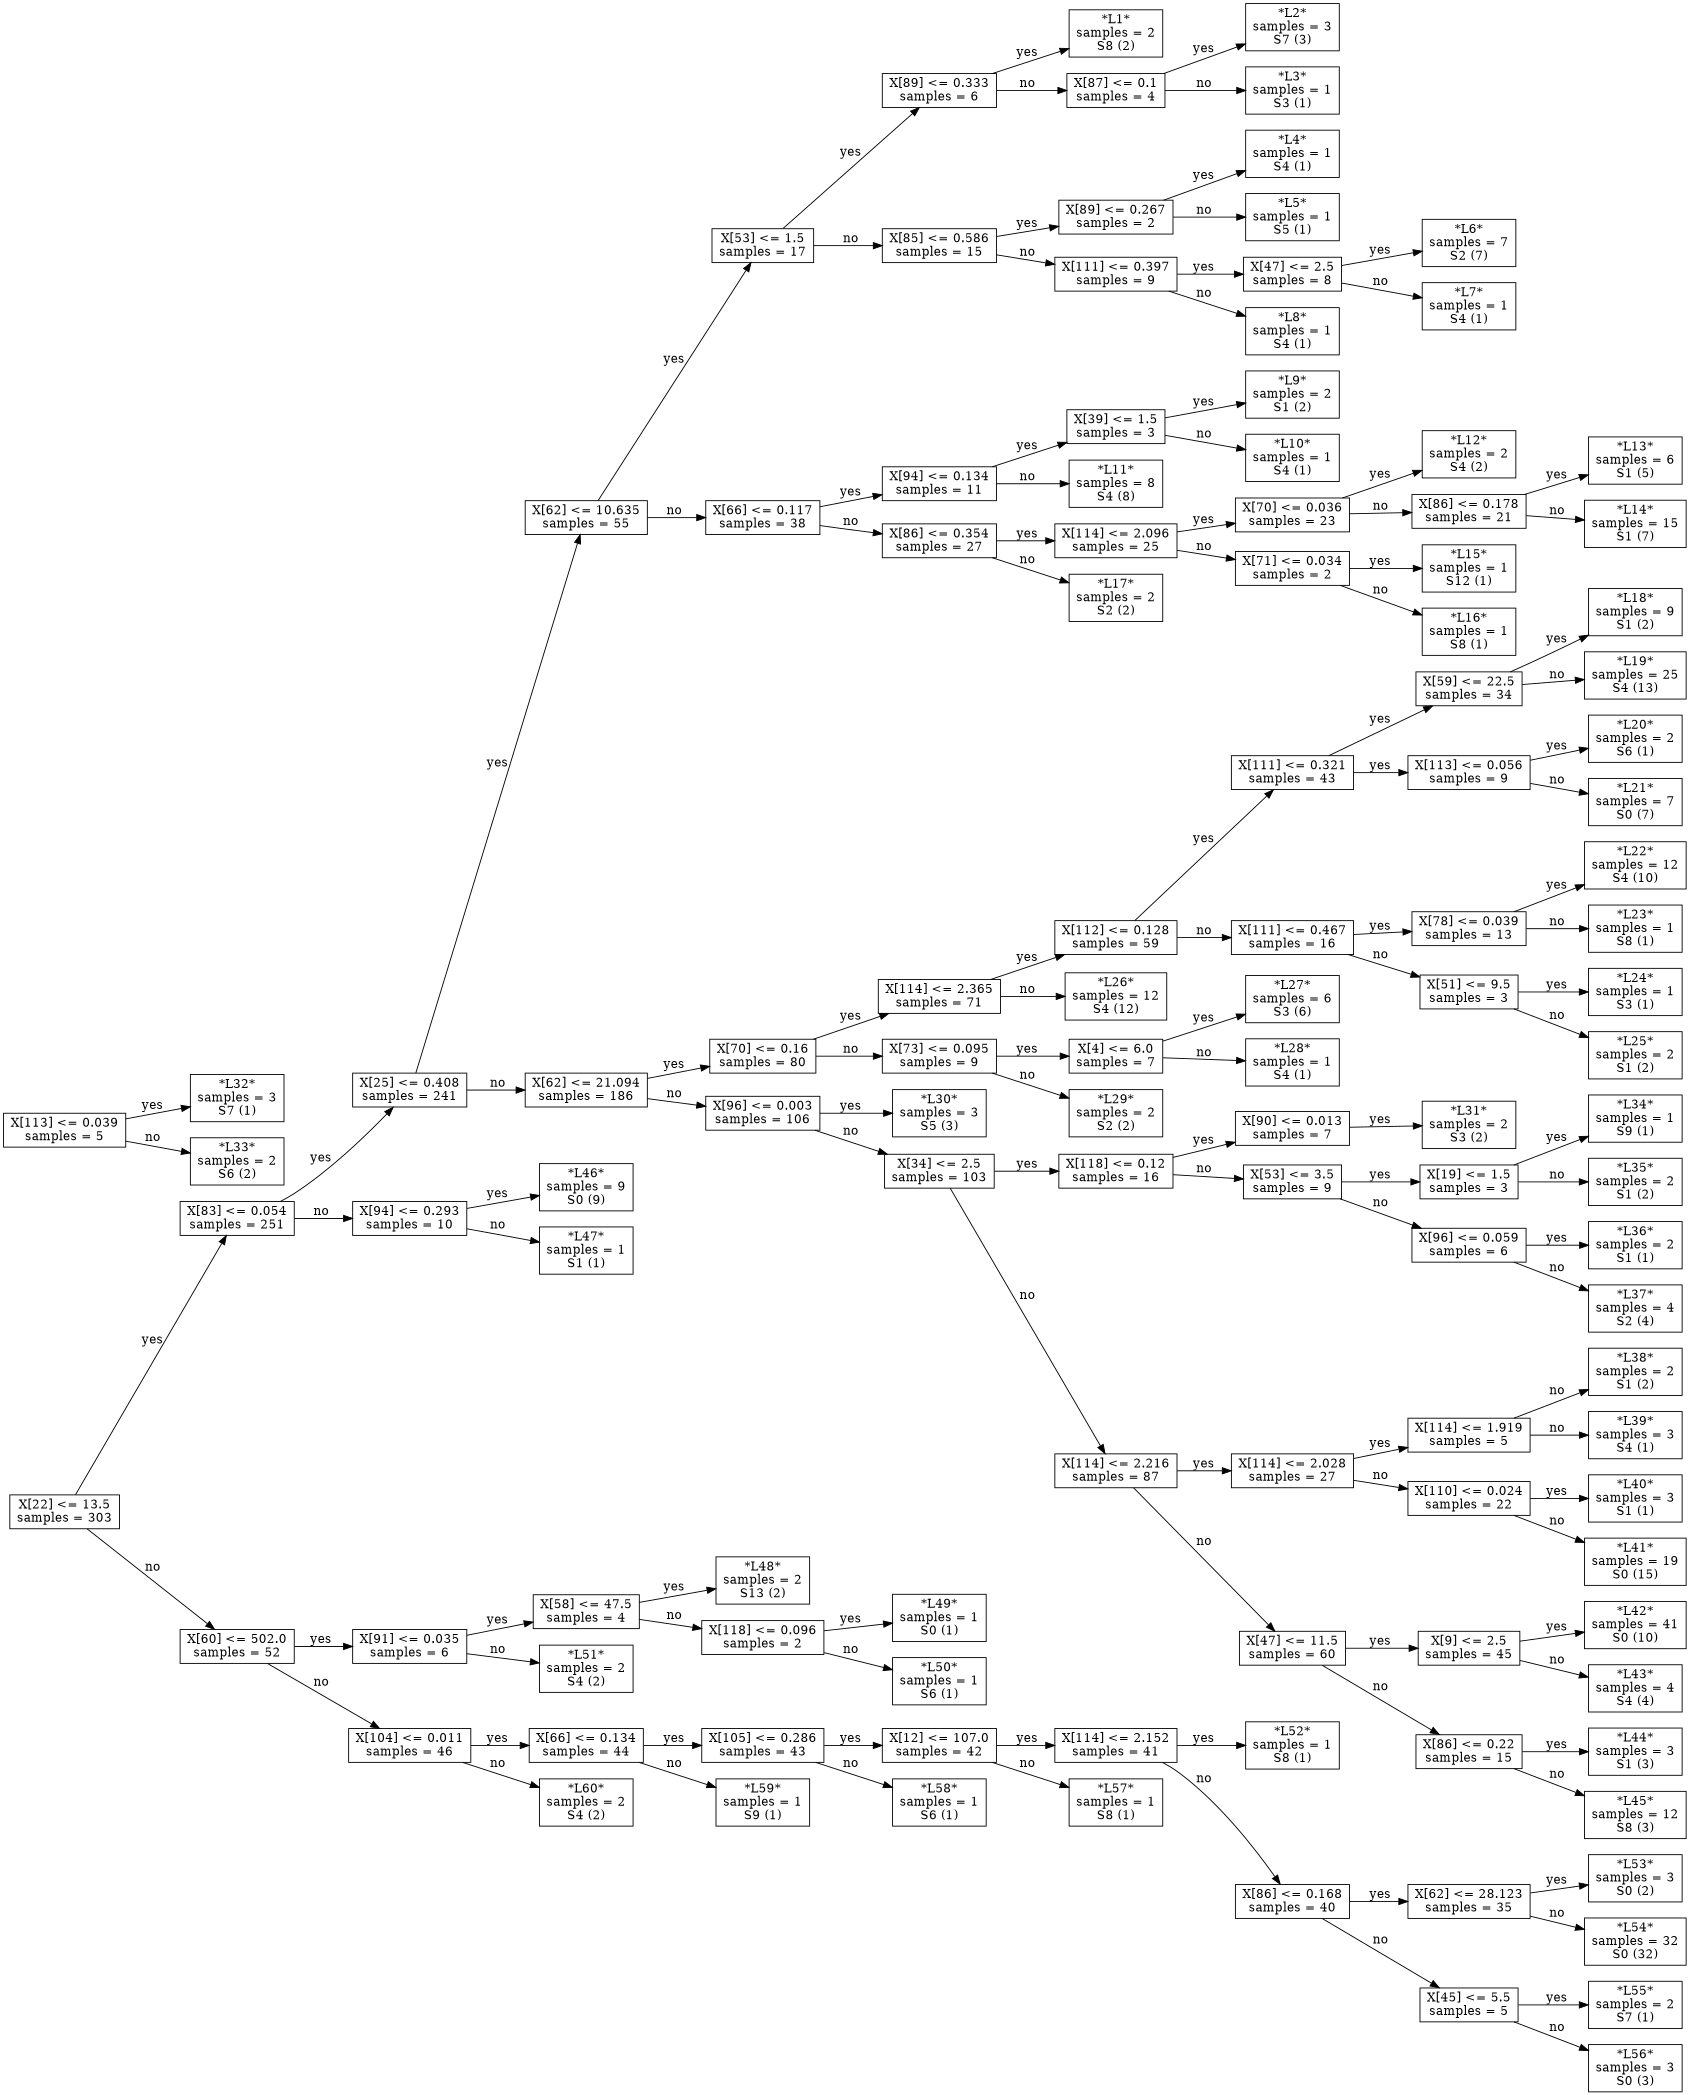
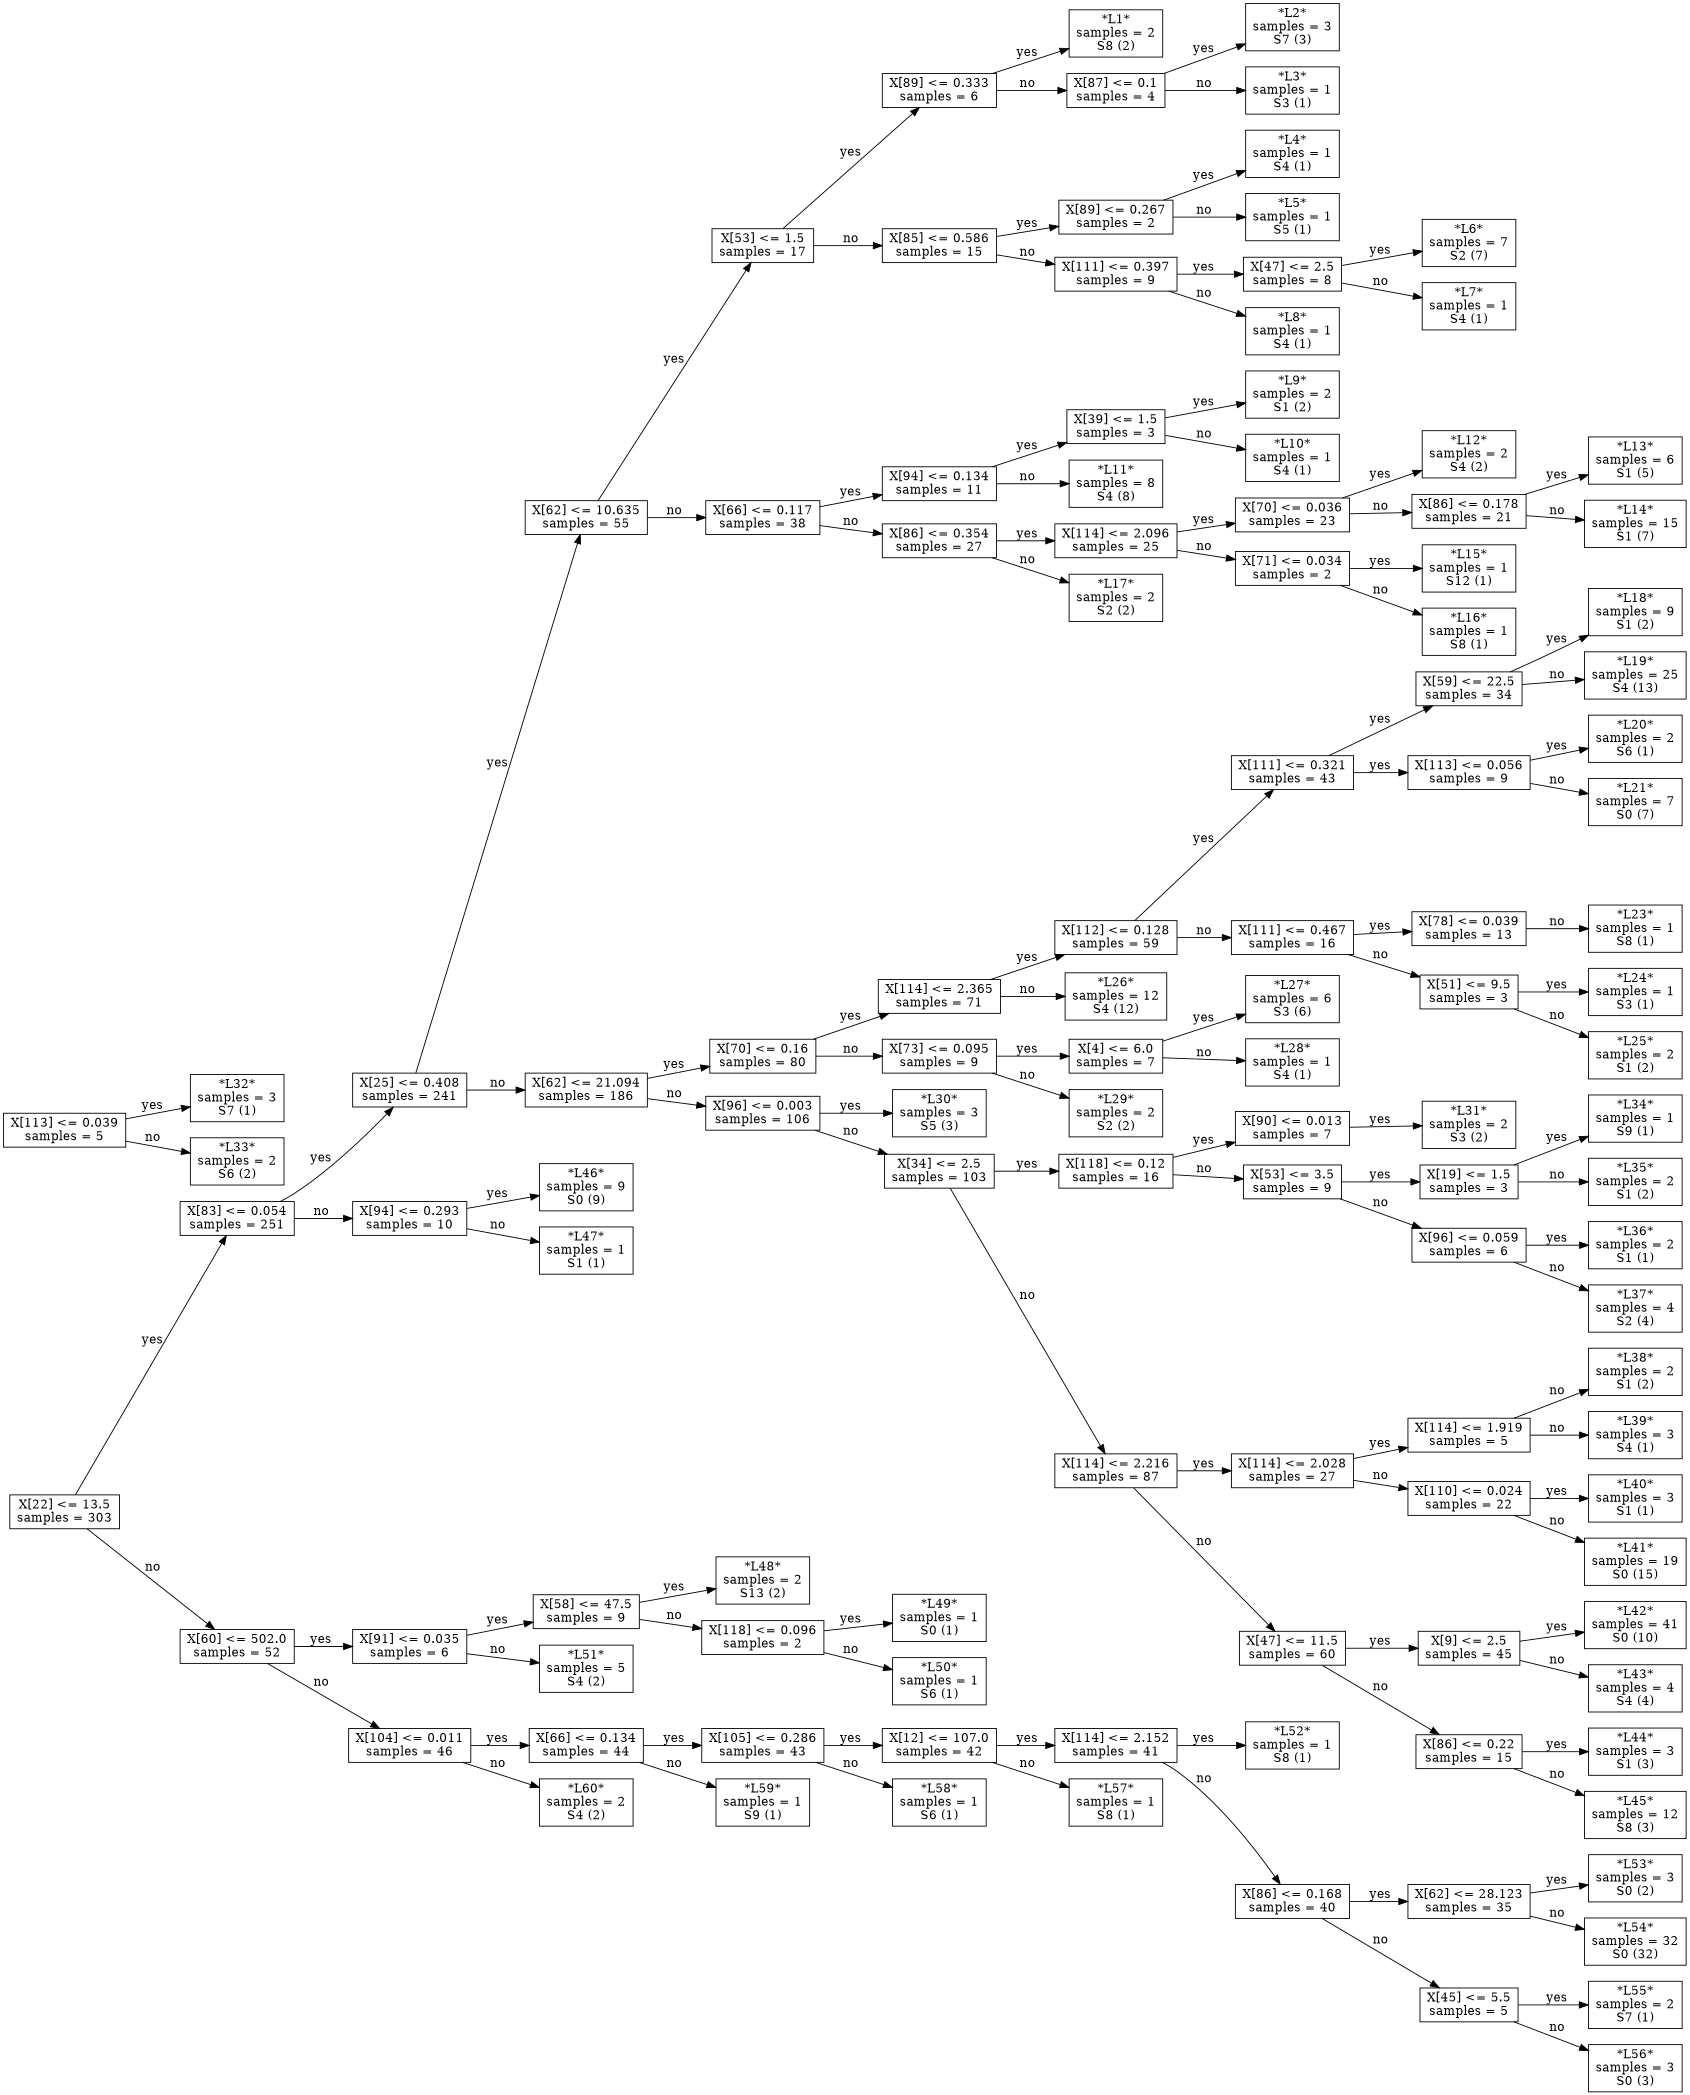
node "*L22* samples = 12 S4 (10)": removed
node "X[58] <= 47.5 samples = 4": label "X[58] <= 47.5 samples = 4" -> "X[58] <= 47.5 samples = 9"
node "*L51* samples = 2 S4 (2)": label "*L51* samples = 2 S4 (2)" -> "*L51* samples = 5 S4 (2)"
